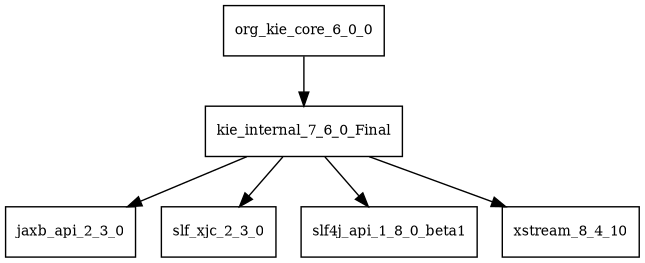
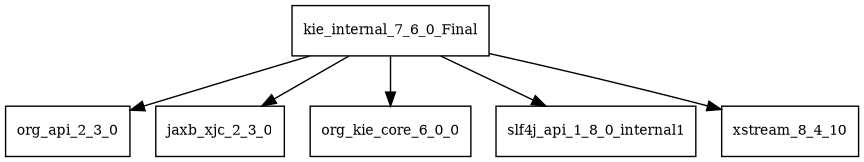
edge "org_kie_core_6_0_0" -> "kie_internal_7_6_0_Final": reversed
node "jaxb_api_2_3_0": label "jaxb_api_2_3_0" -> "org_api_2_3_0"
node "slf_xjc_2_3_0": label "slf_xjc_2_3_0" -> "jaxb_xjc_2_3_0"
node "slf4j_api_1_8_0_beta1": label "slf4j_api_1_8_0_beta1" -> "slf4j_api_1_8_0_internal1"
